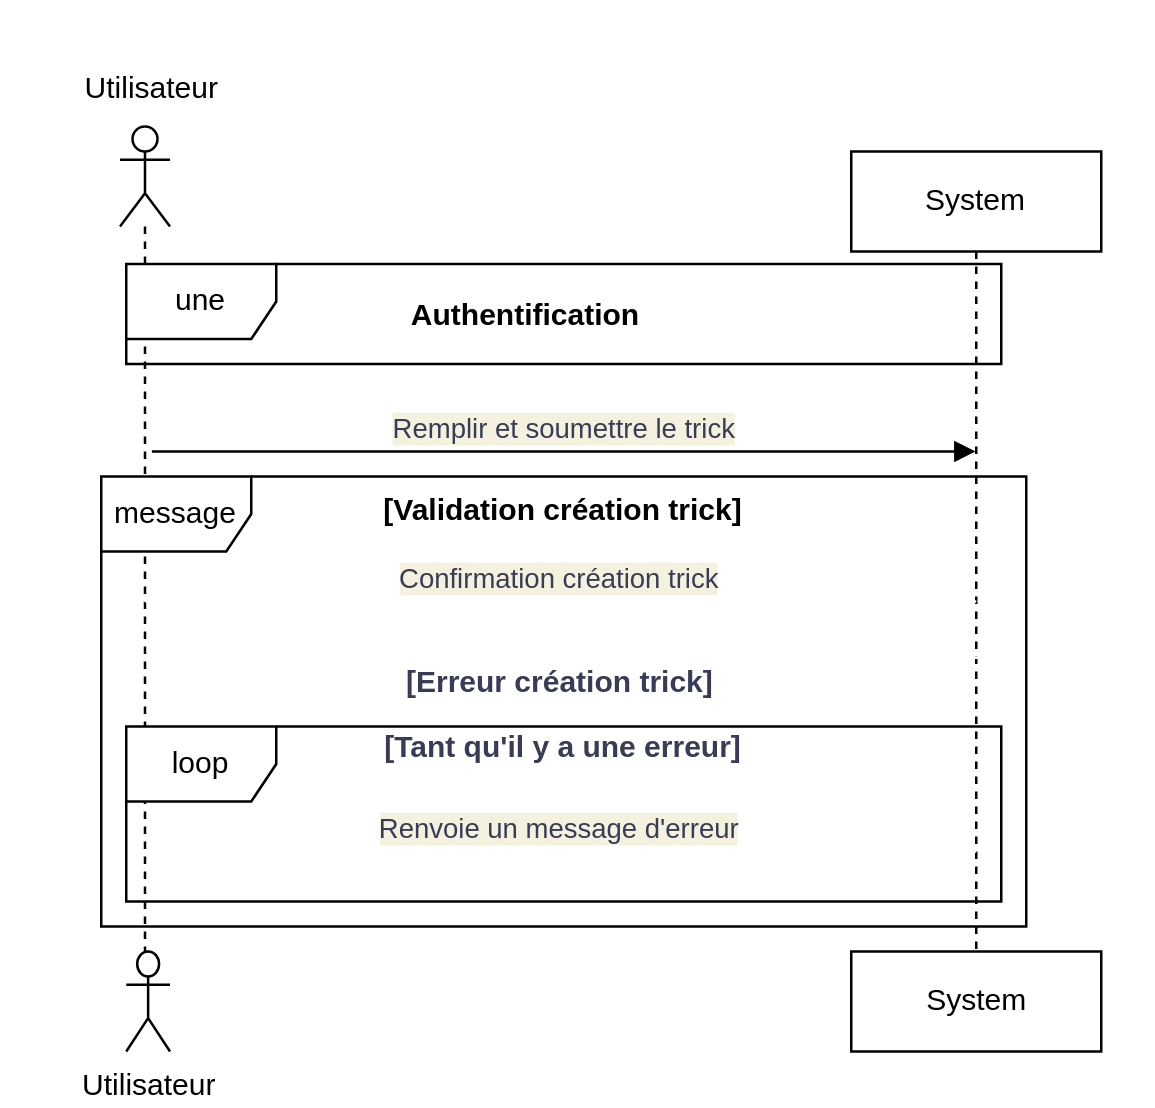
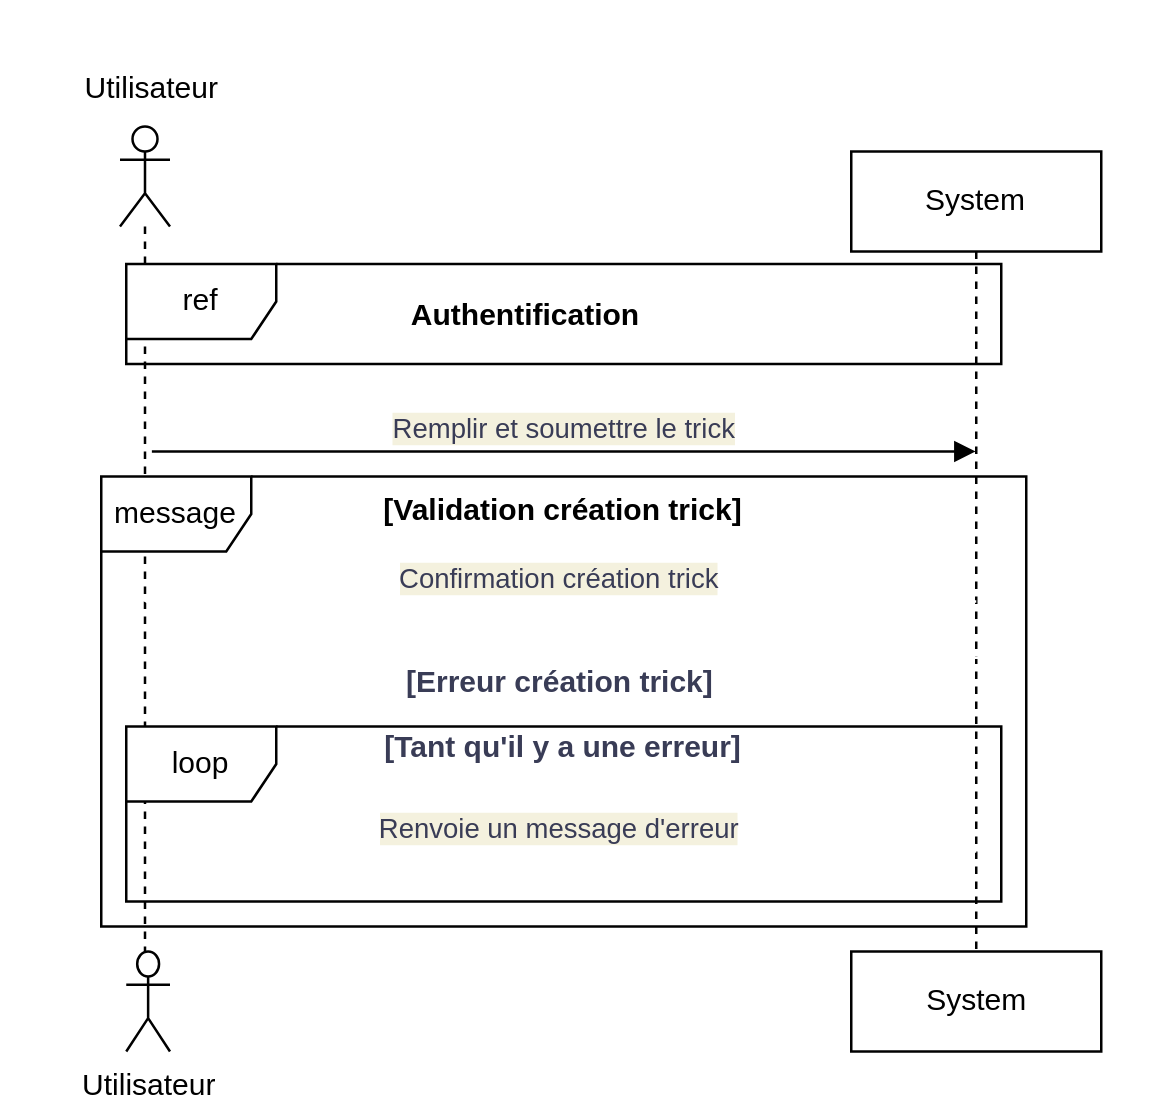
node "une": label "une" -> "ref"
